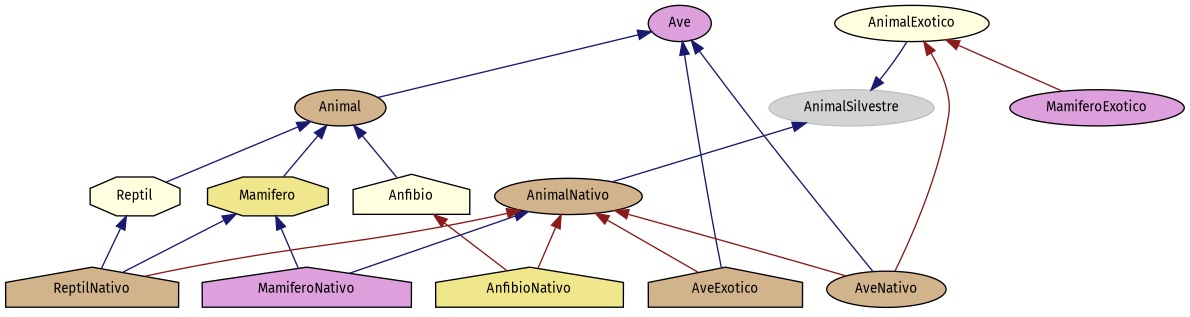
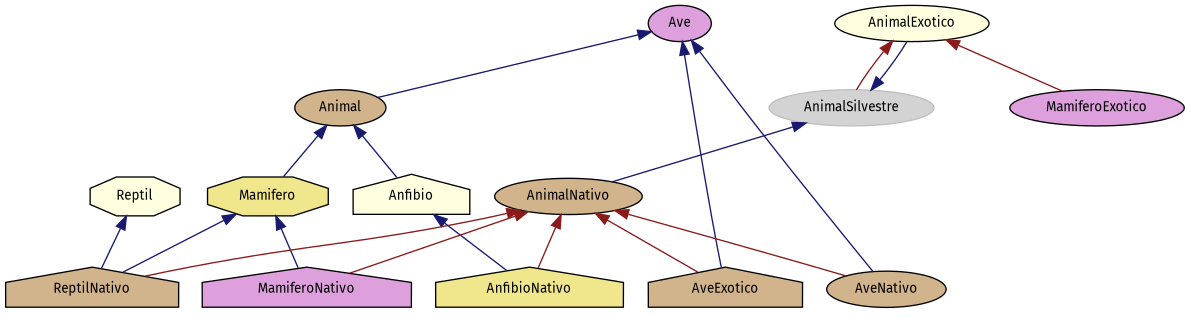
edge "Reptil" -> "Animal": removed
edge "AveNativo" -> "AnimalExotico": now "AnimalSilvestre" -> "AnimalExotico"
edge "MamiferoNativo" -> "AnimalNativo": color midnightblue -> firebrick4
edge "AnfibioNativo" -> "Anfibio": color firebrick4 -> midnightblue
